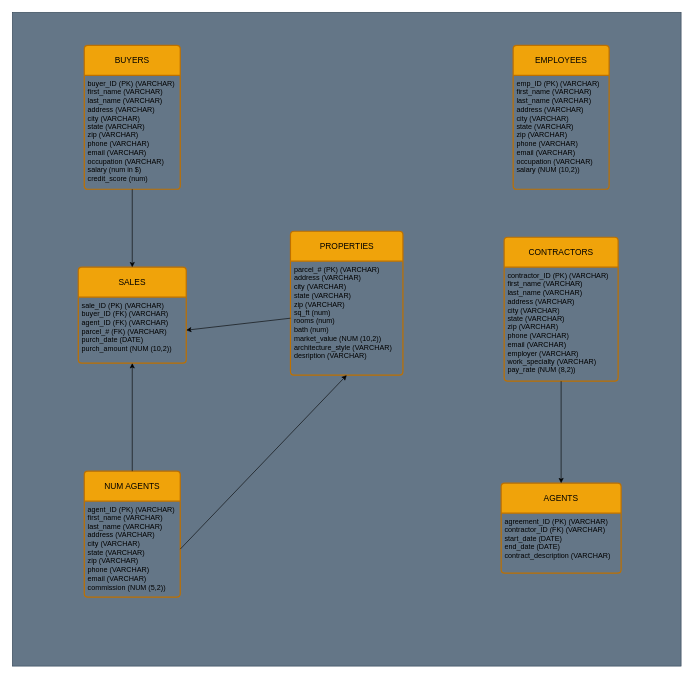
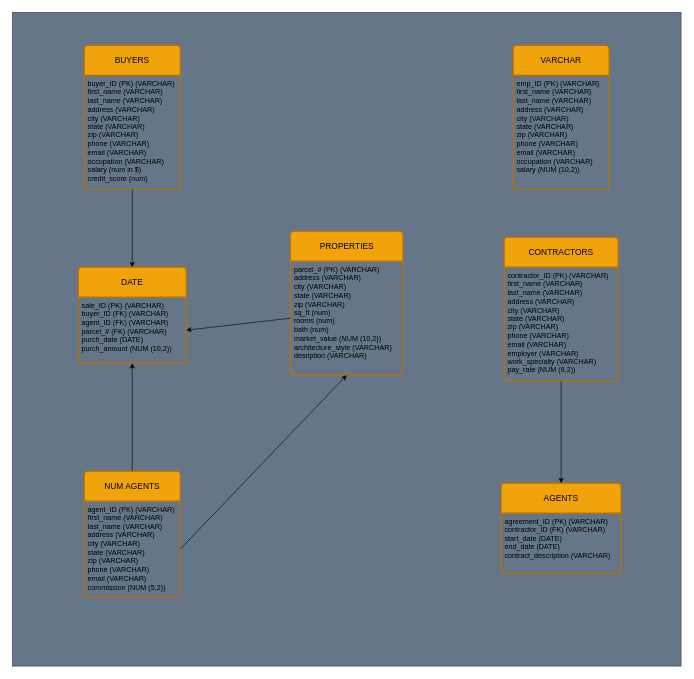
node "EMPLOYEES": label "EMPLOYEES" -> "VARCHAR"
node "SALES": label "SALES" -> "DATE"
